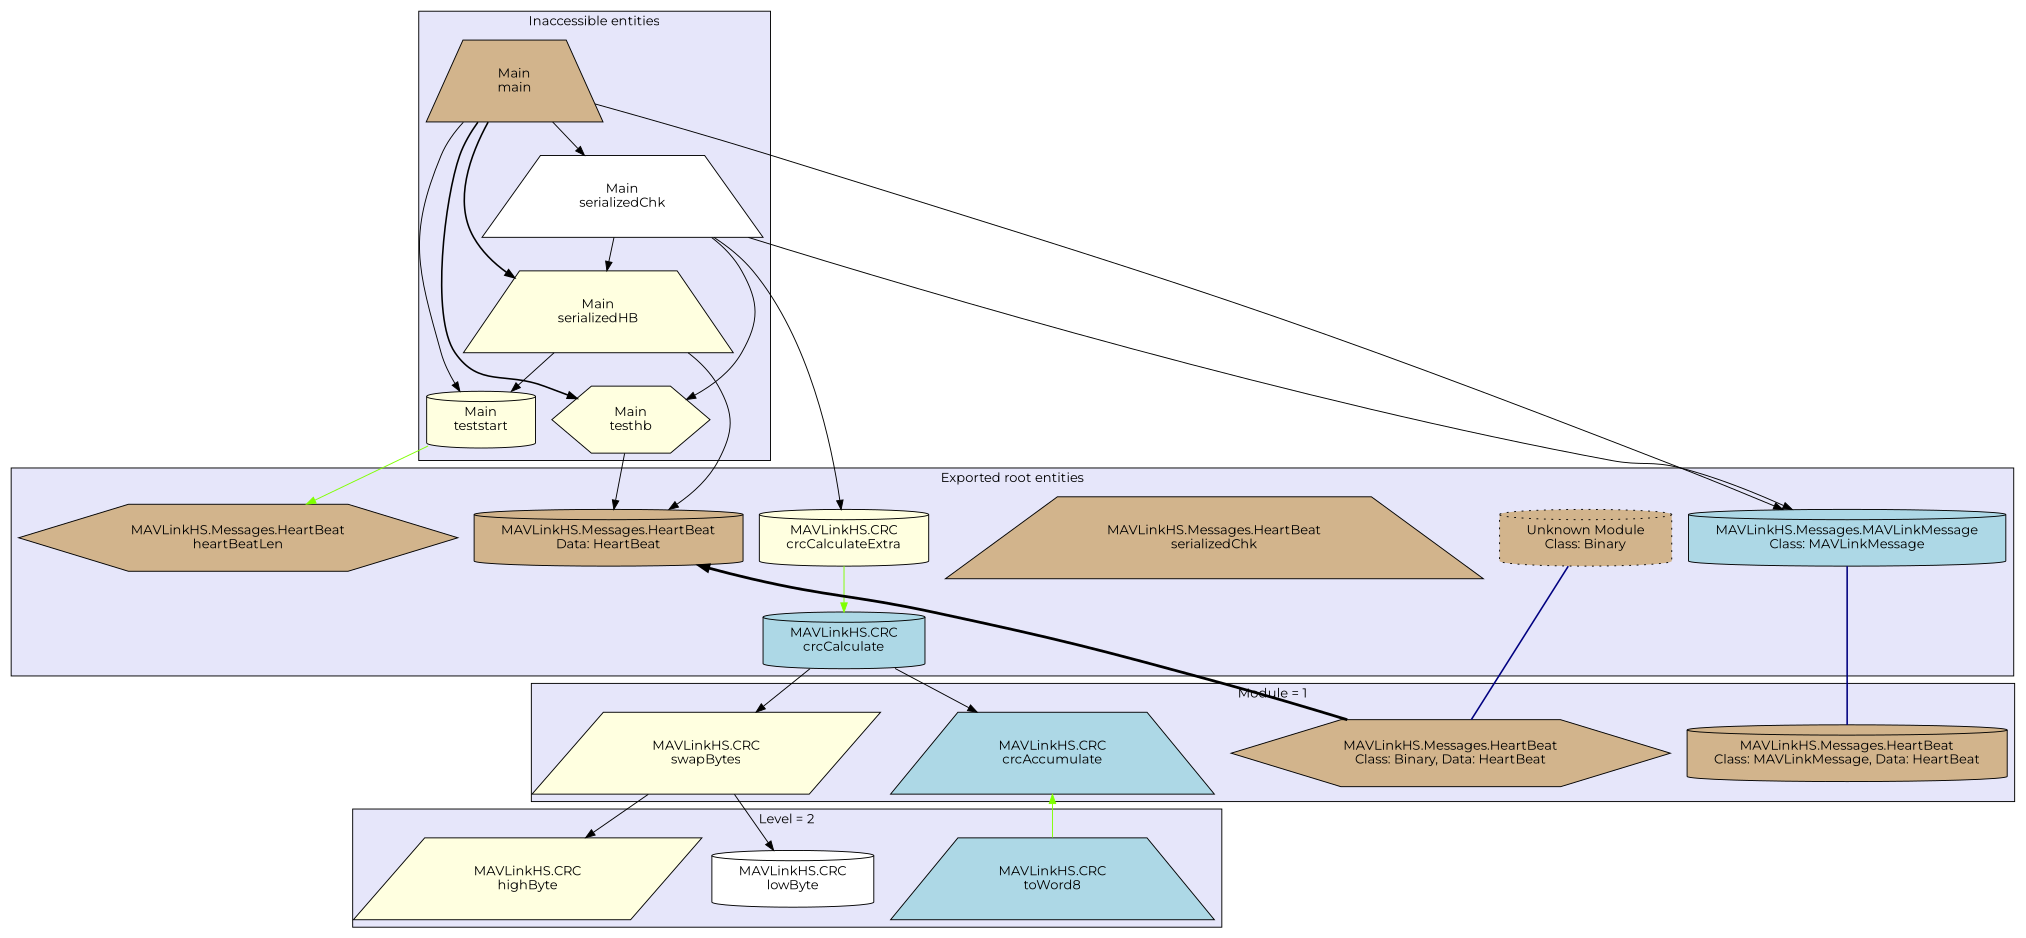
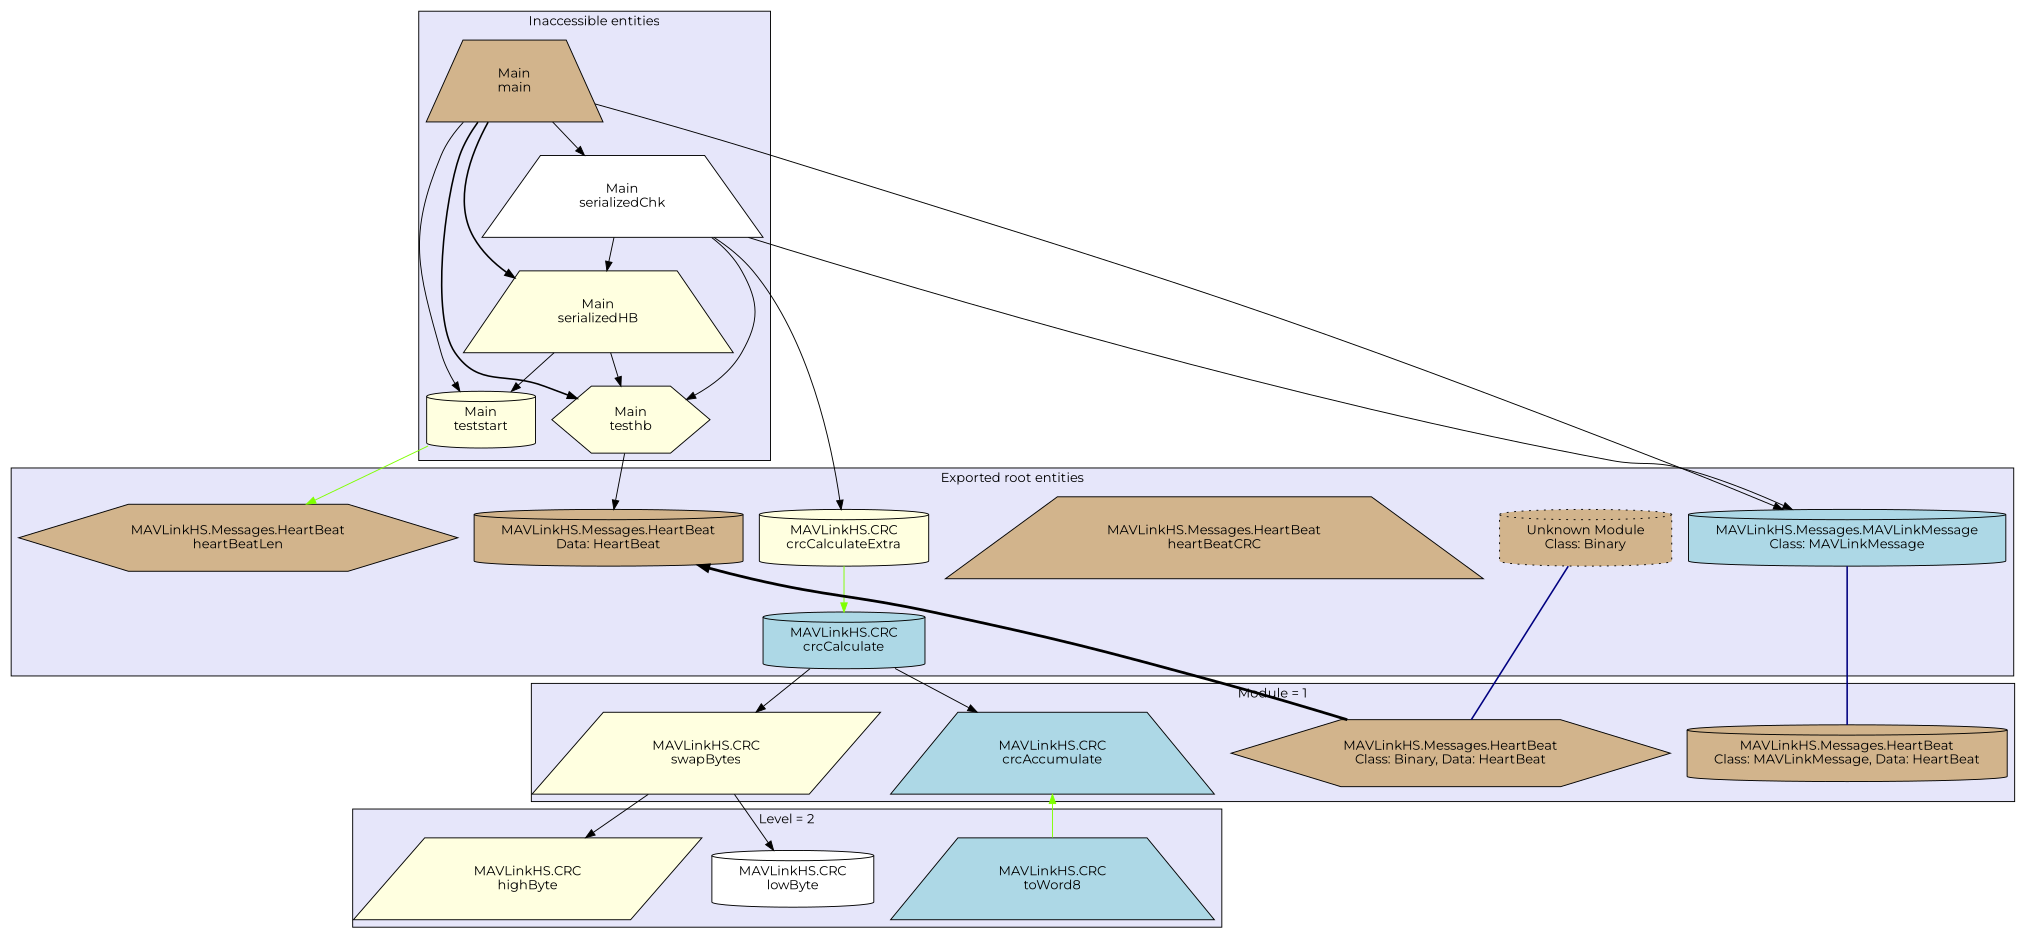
edge "Main serializedHB" -> "MAVLinkHS.Messages.HeartBeat Data: HeartBeat": now "Main serializedHB" -> "Main testhb"
node "MAVLinkHS.Messages.HeartBeat serializedChk": label "MAVLinkHS.Messages.HeartBeat serializedChk" -> "MAVLinkHS.Messages.HeartBeat heartBeatCRC"
